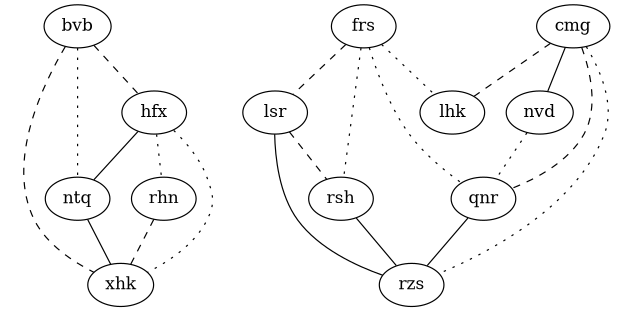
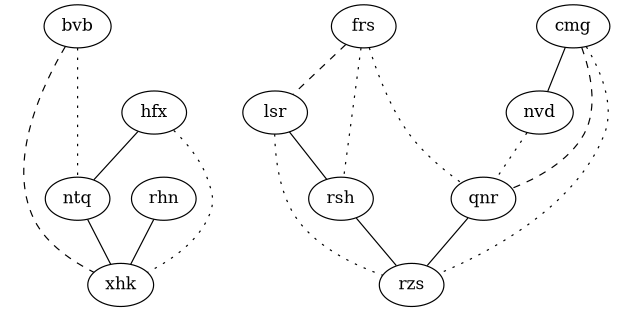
edge "bvb" -- "hfx": removed
node "lhk": removed
edge "hfx" -- "rhn": removed
edge "lsr" -- "rsh": style dashed -> solid
edge "lsr" -- "rzs": style solid -> dotted
edge "rhn" -- "xhk": style dashed -> solid
